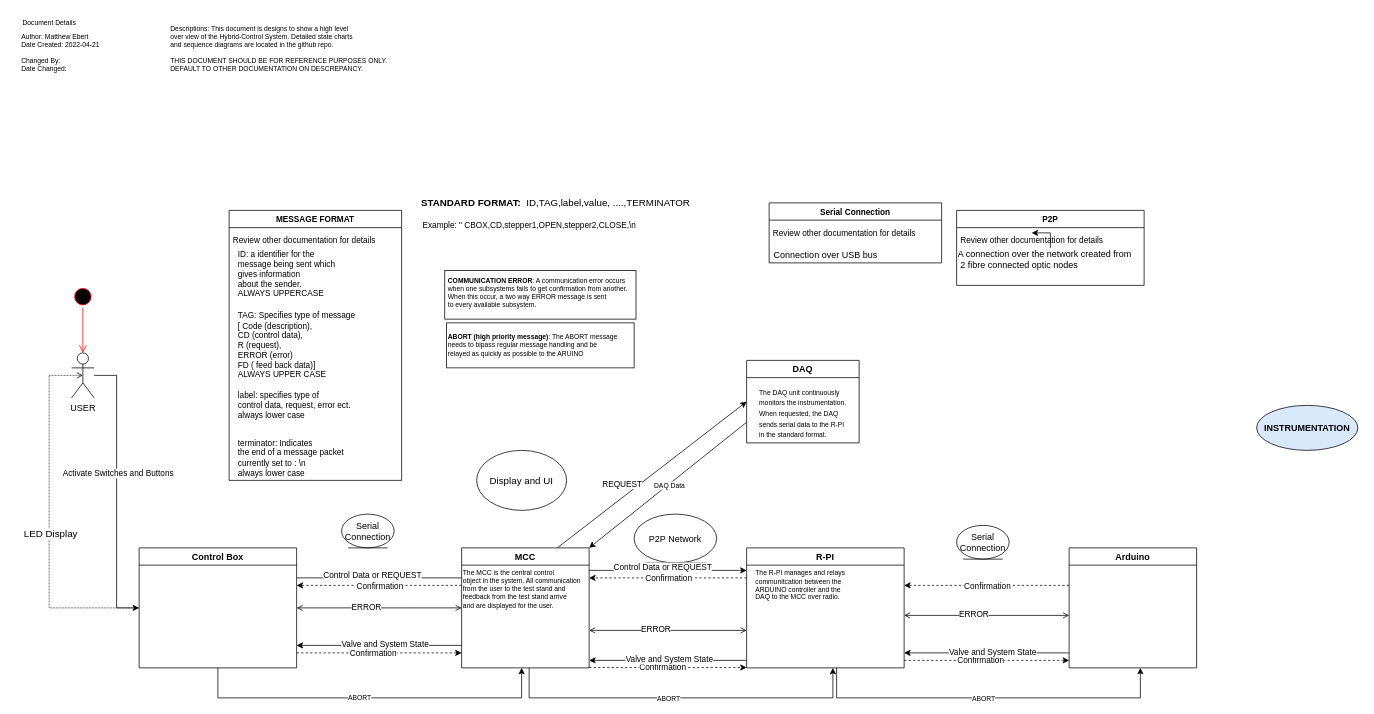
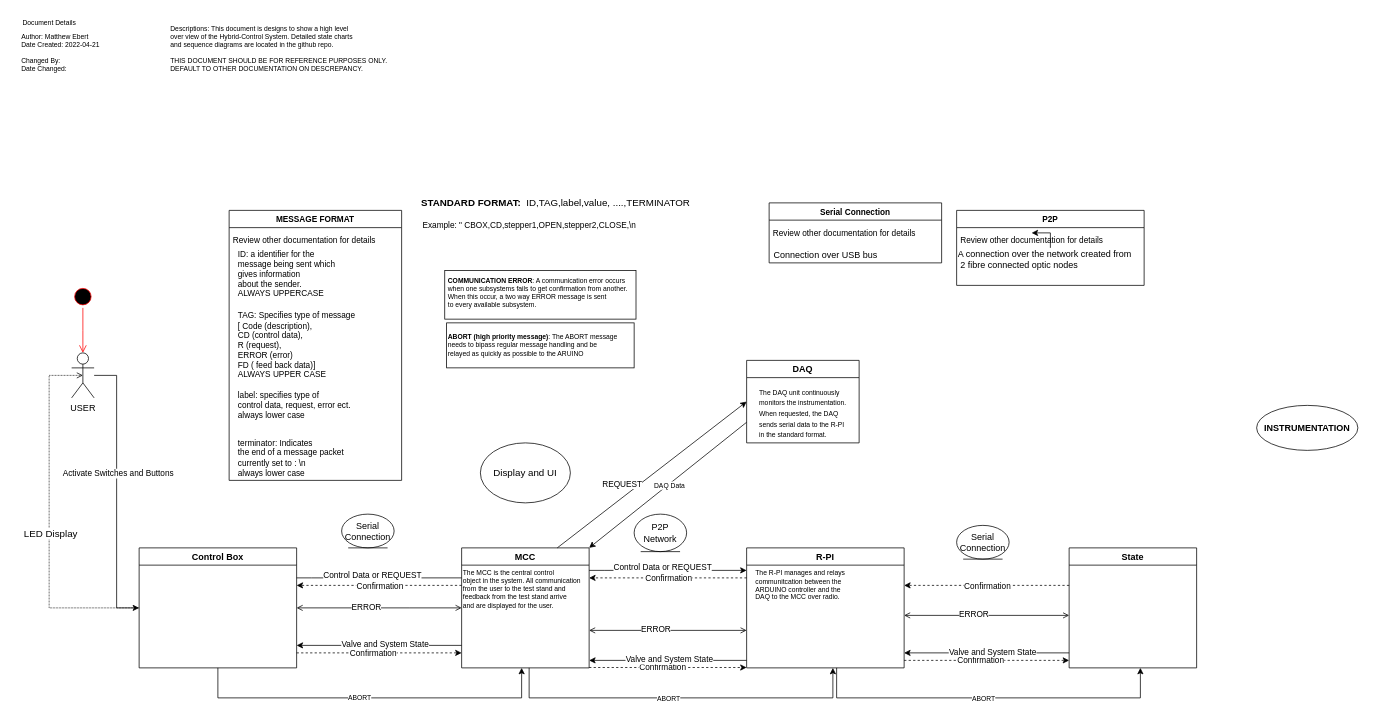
node "INSTRUMENTATION": fillcolor #dae8fc -> #ffffff
node "Display and UI": moved (522, 480) -> (525, 473)
node "P2P Network": size 83x49 -> 53x38
node "Arduino": label "Arduino" -> "State"
